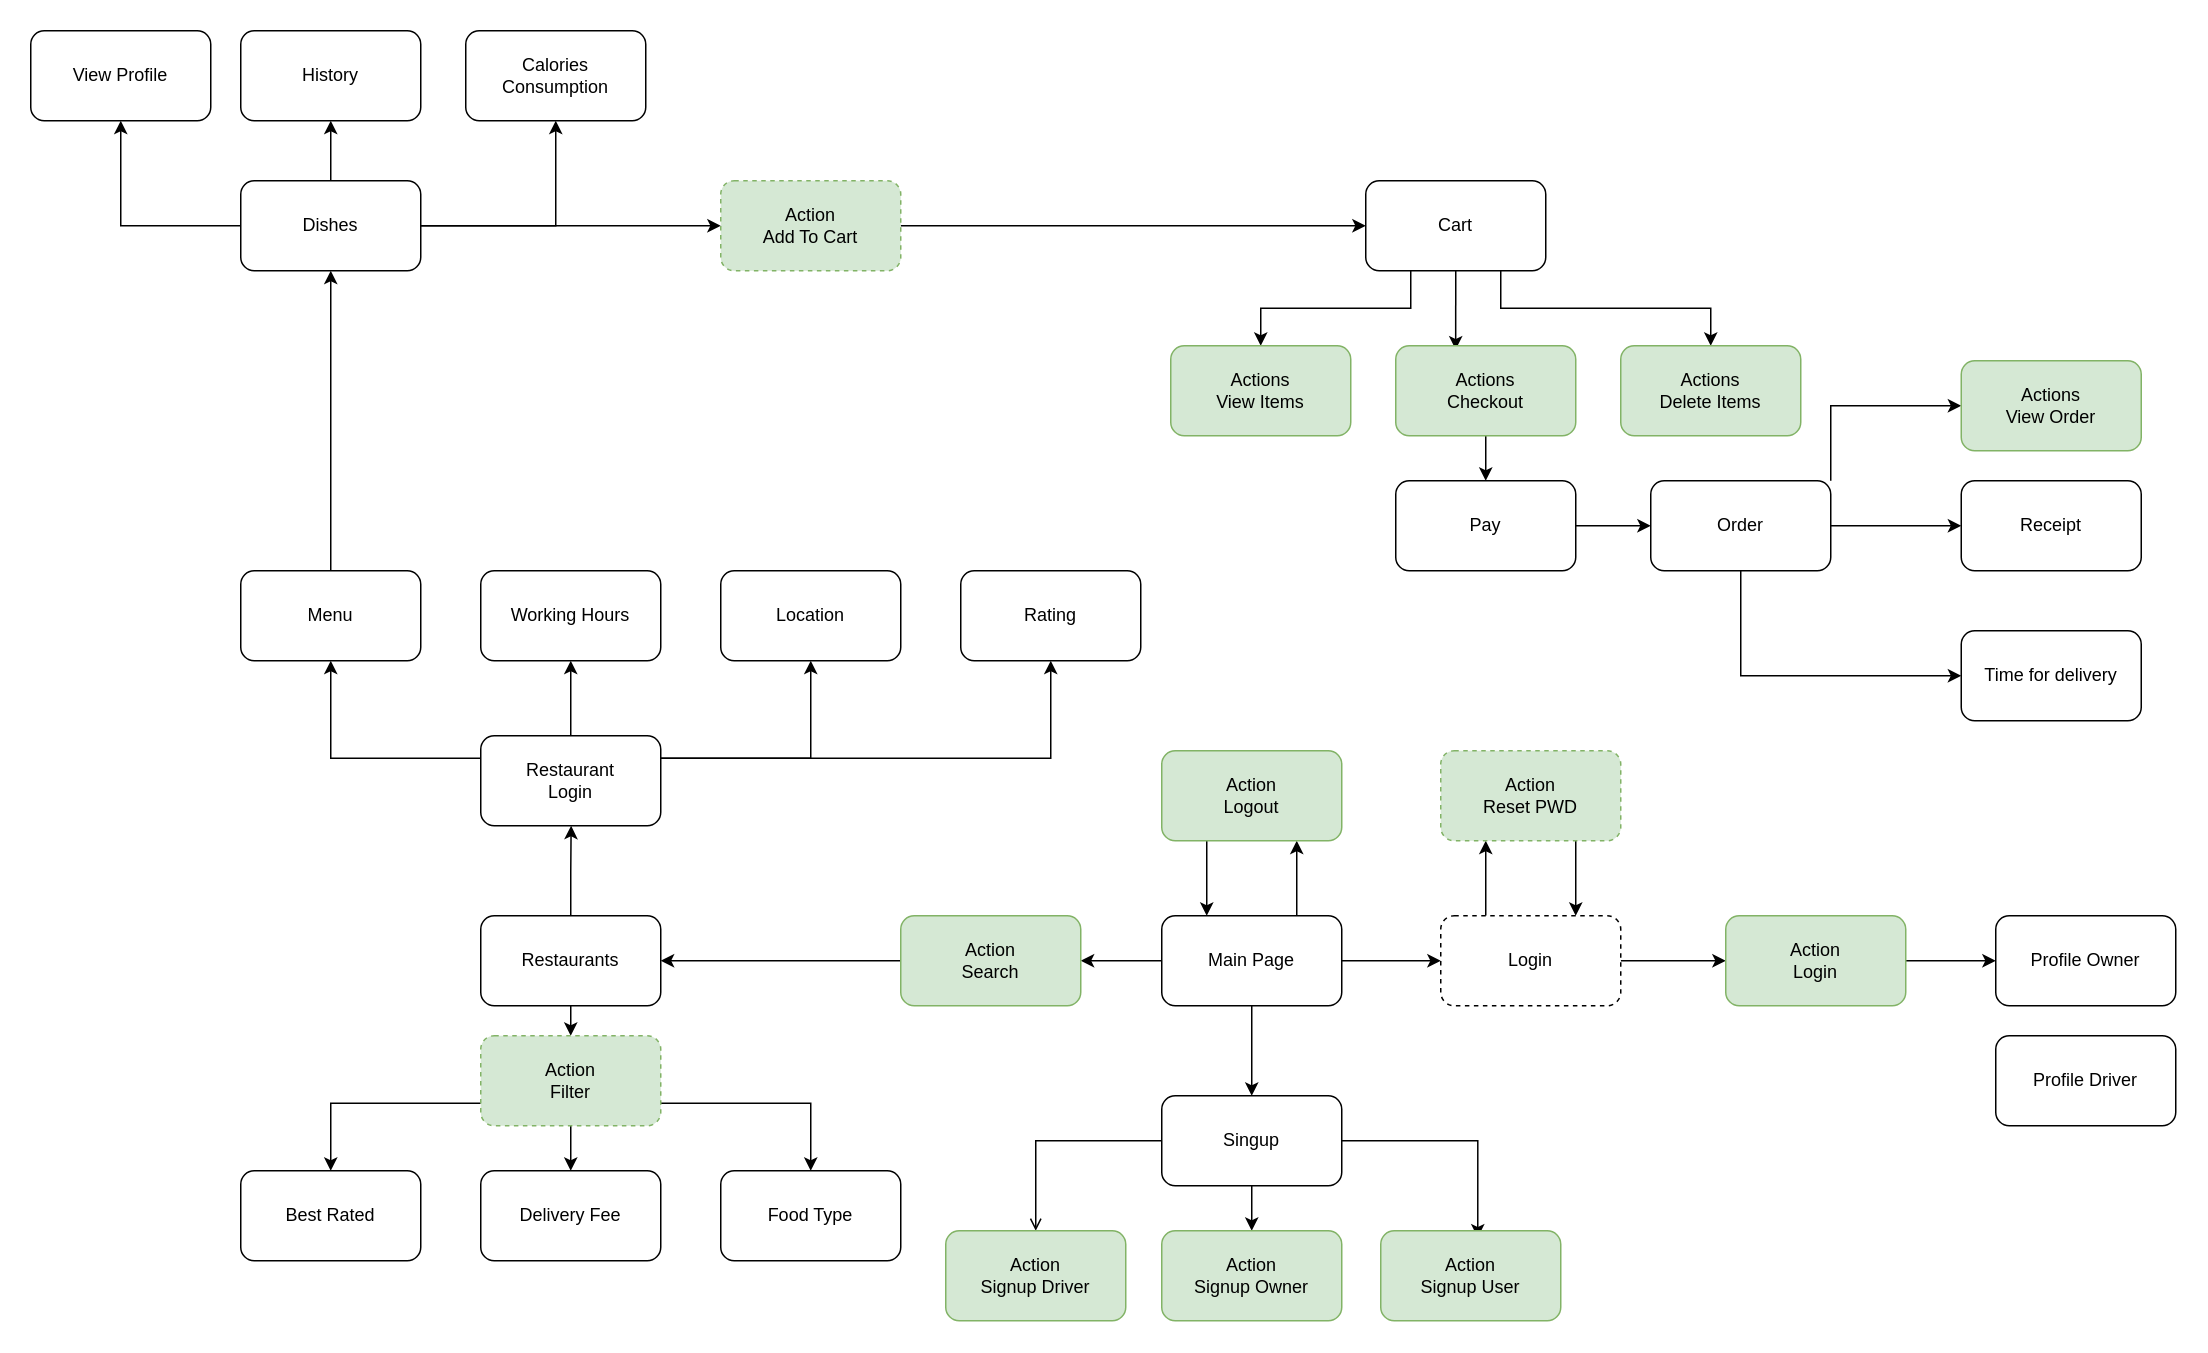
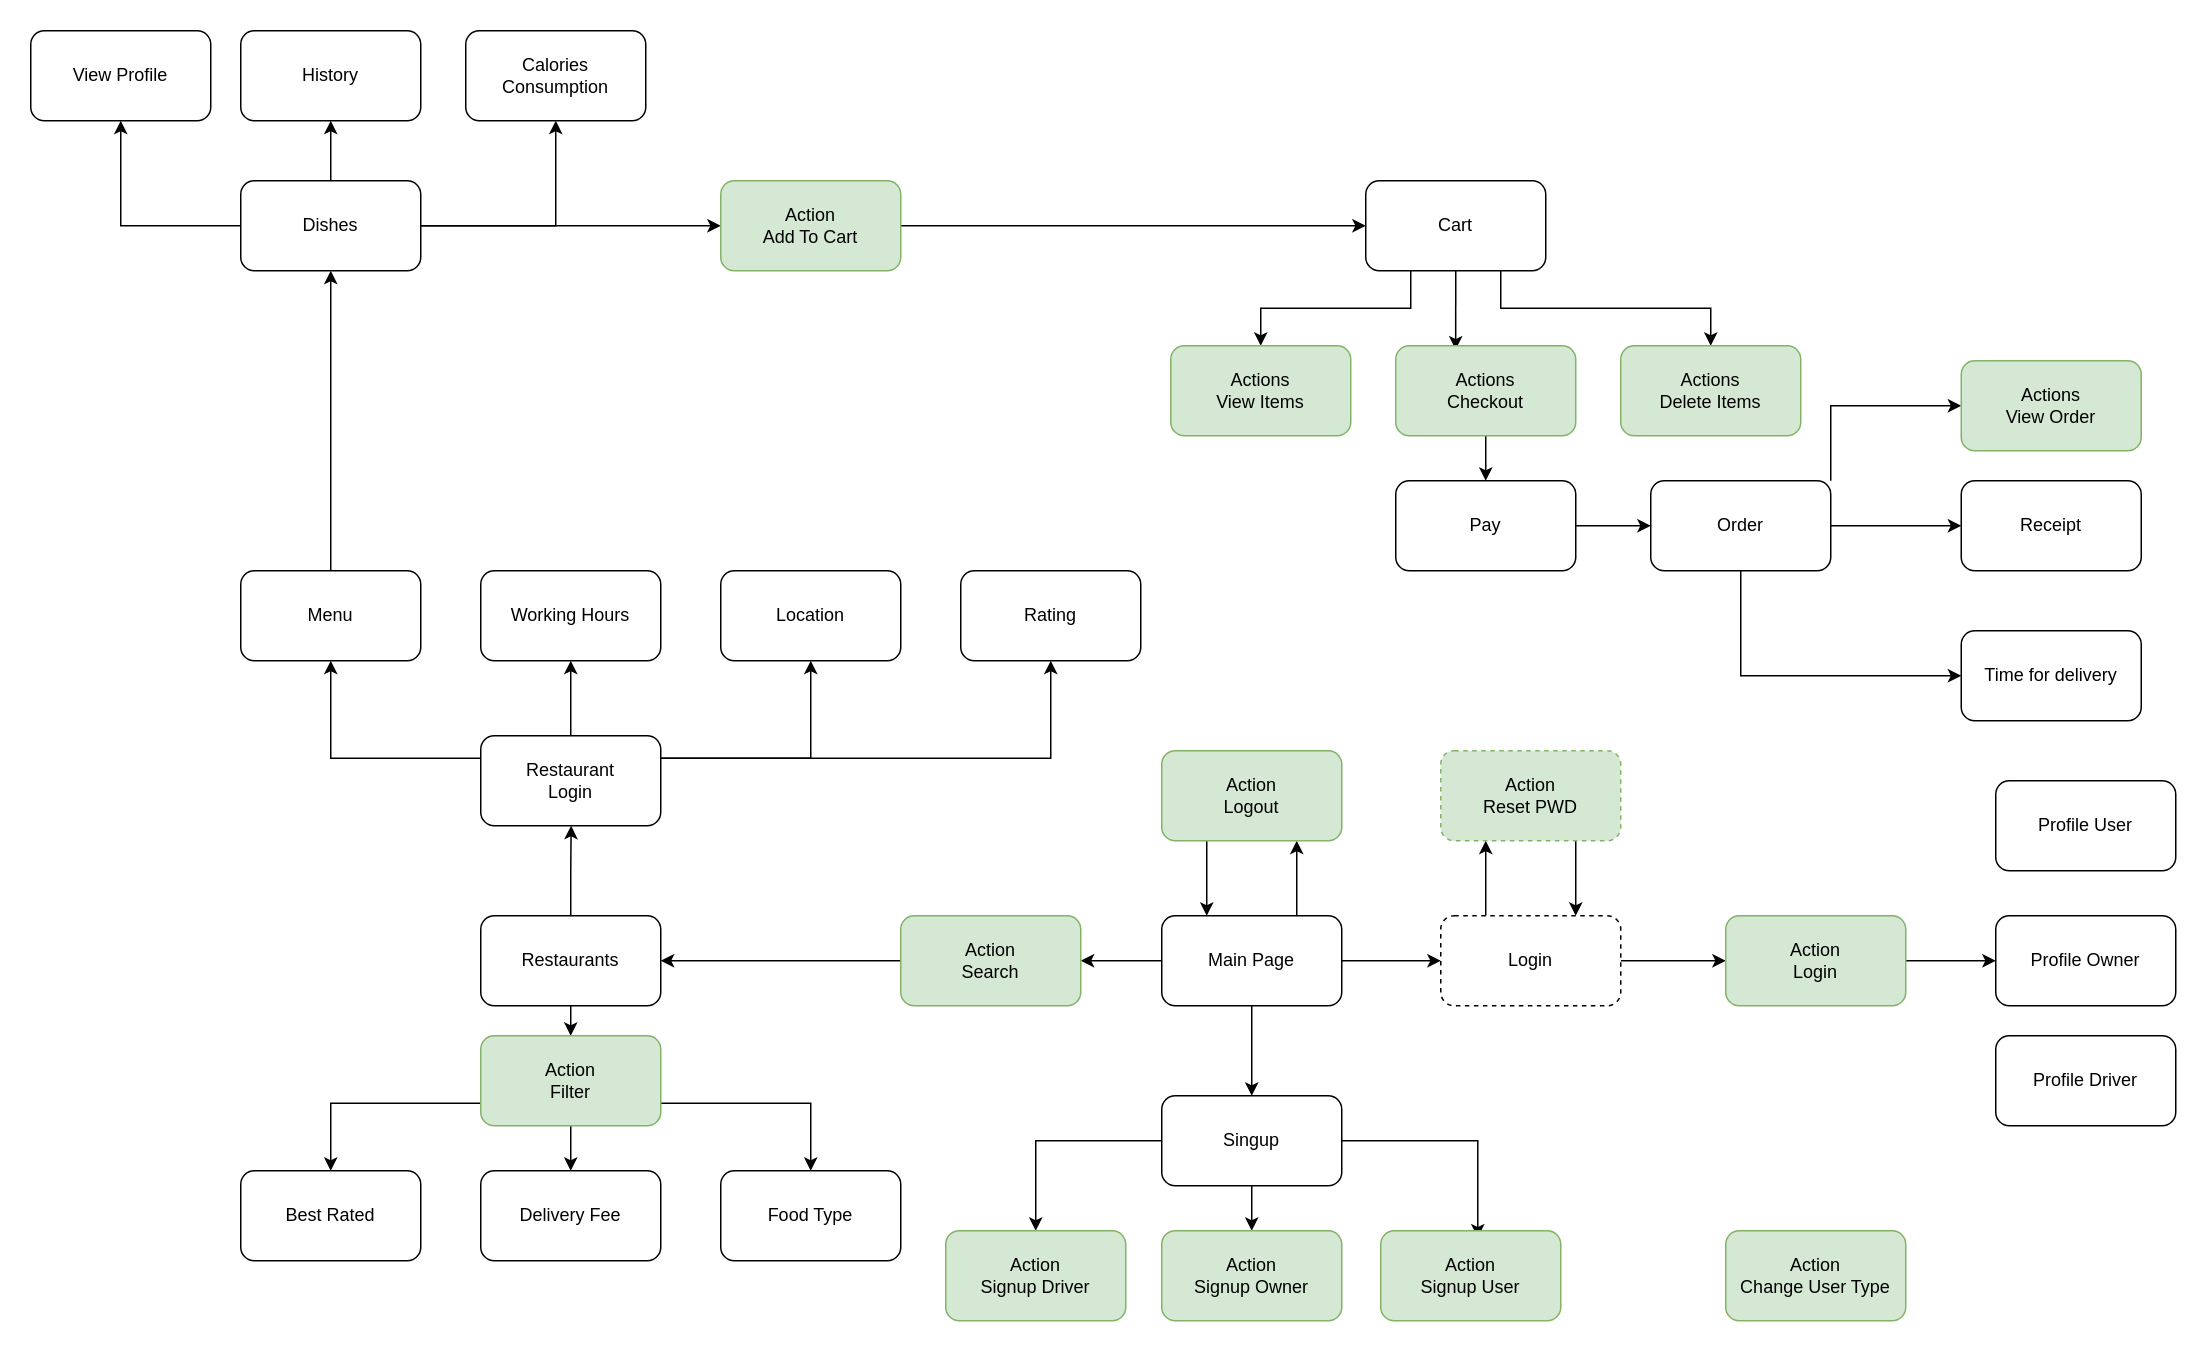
node "Action Add To Cart": style dashed -> solid
node "Profile User": added
node "Action Filter": style dashed -> solid
edge "Singup" -> "Action Signup Driver": arrowhead open -> classic
node "Action Change User Type": added
